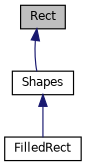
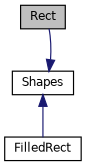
edge "Shapes" -> "Rect": reversed
